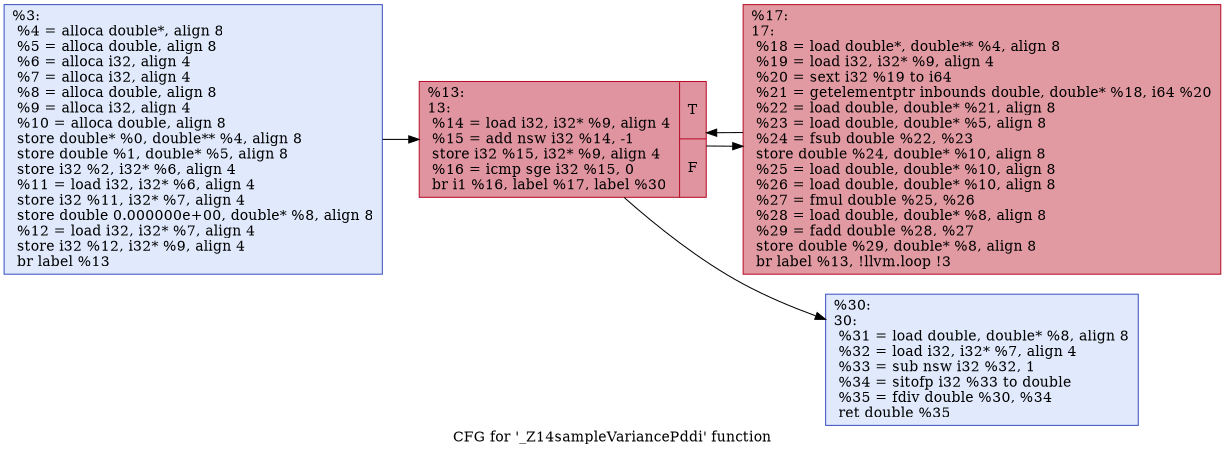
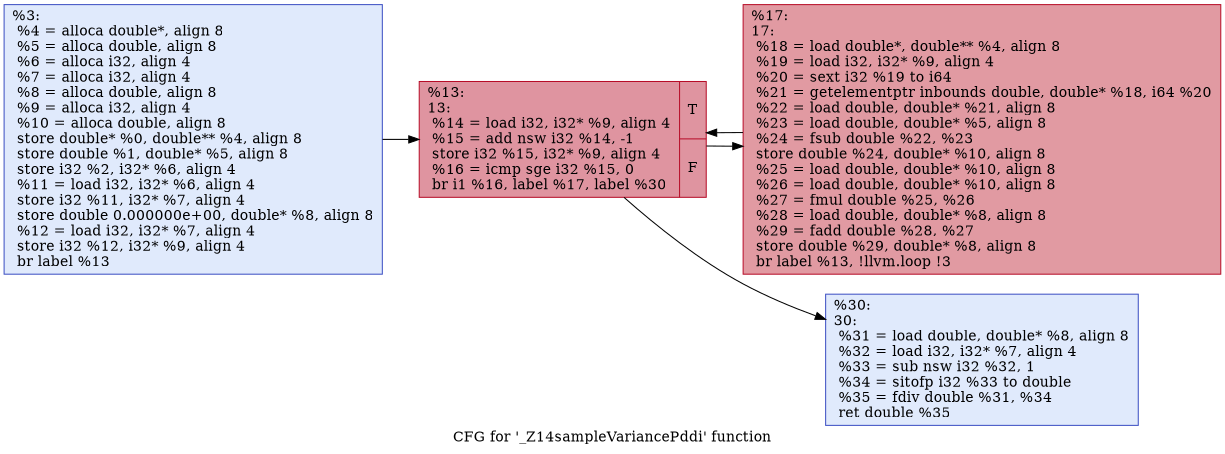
node "%30:": text "%35 = fdiv double %30, %34" -> "%35 = fdiv double %31, %34"
